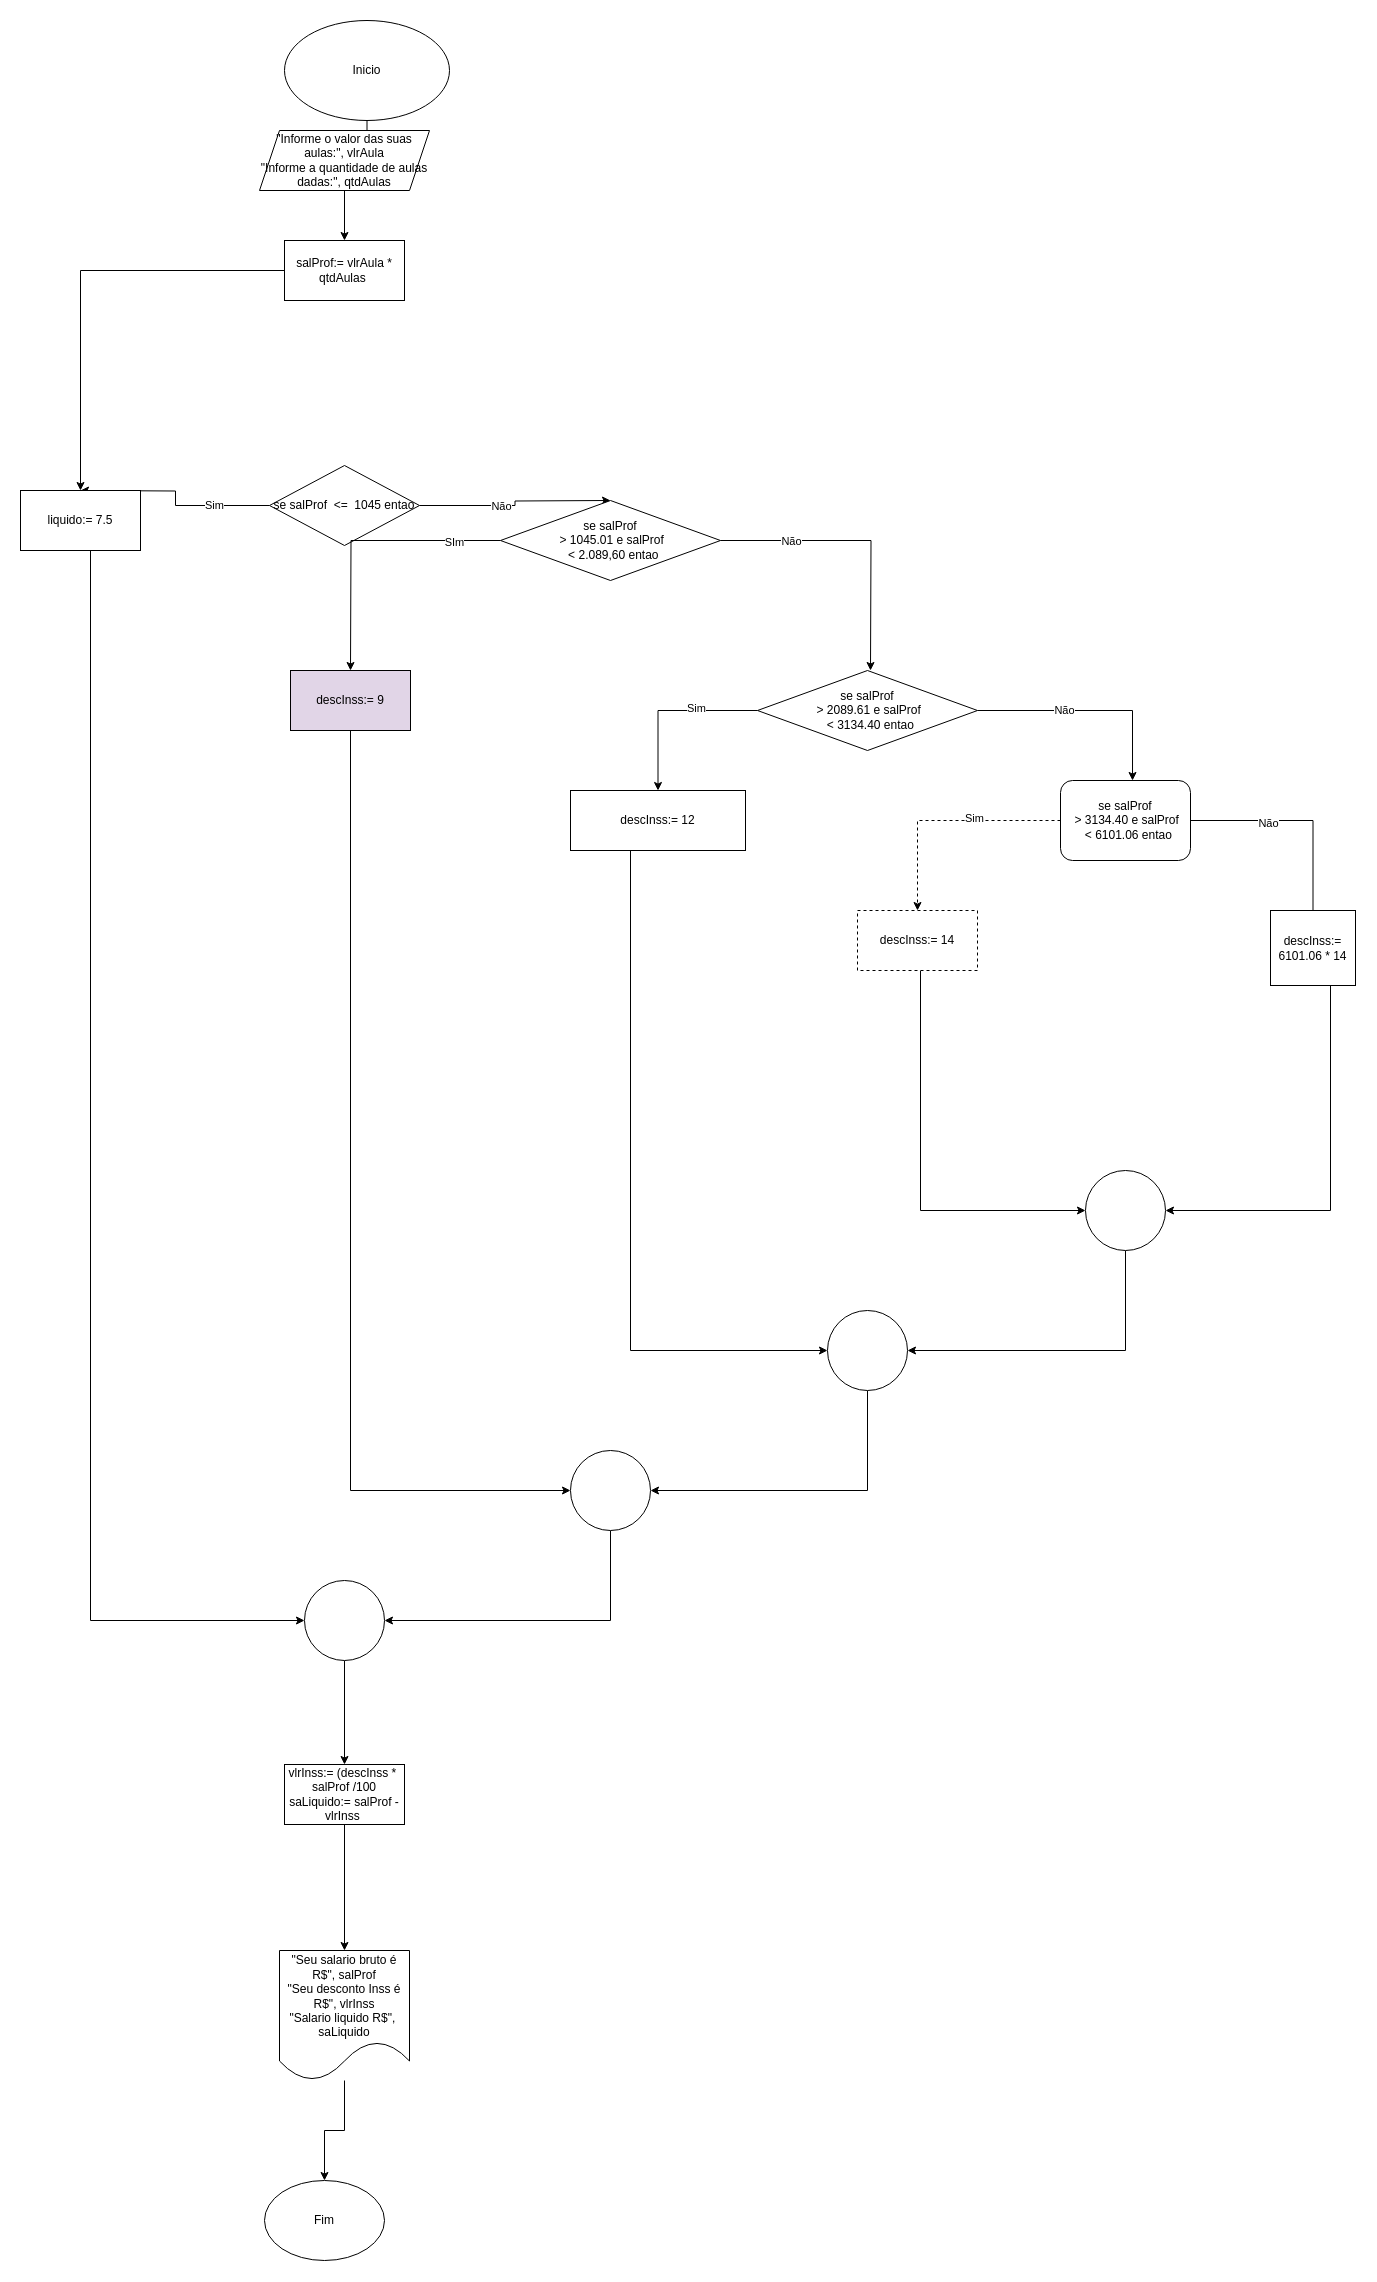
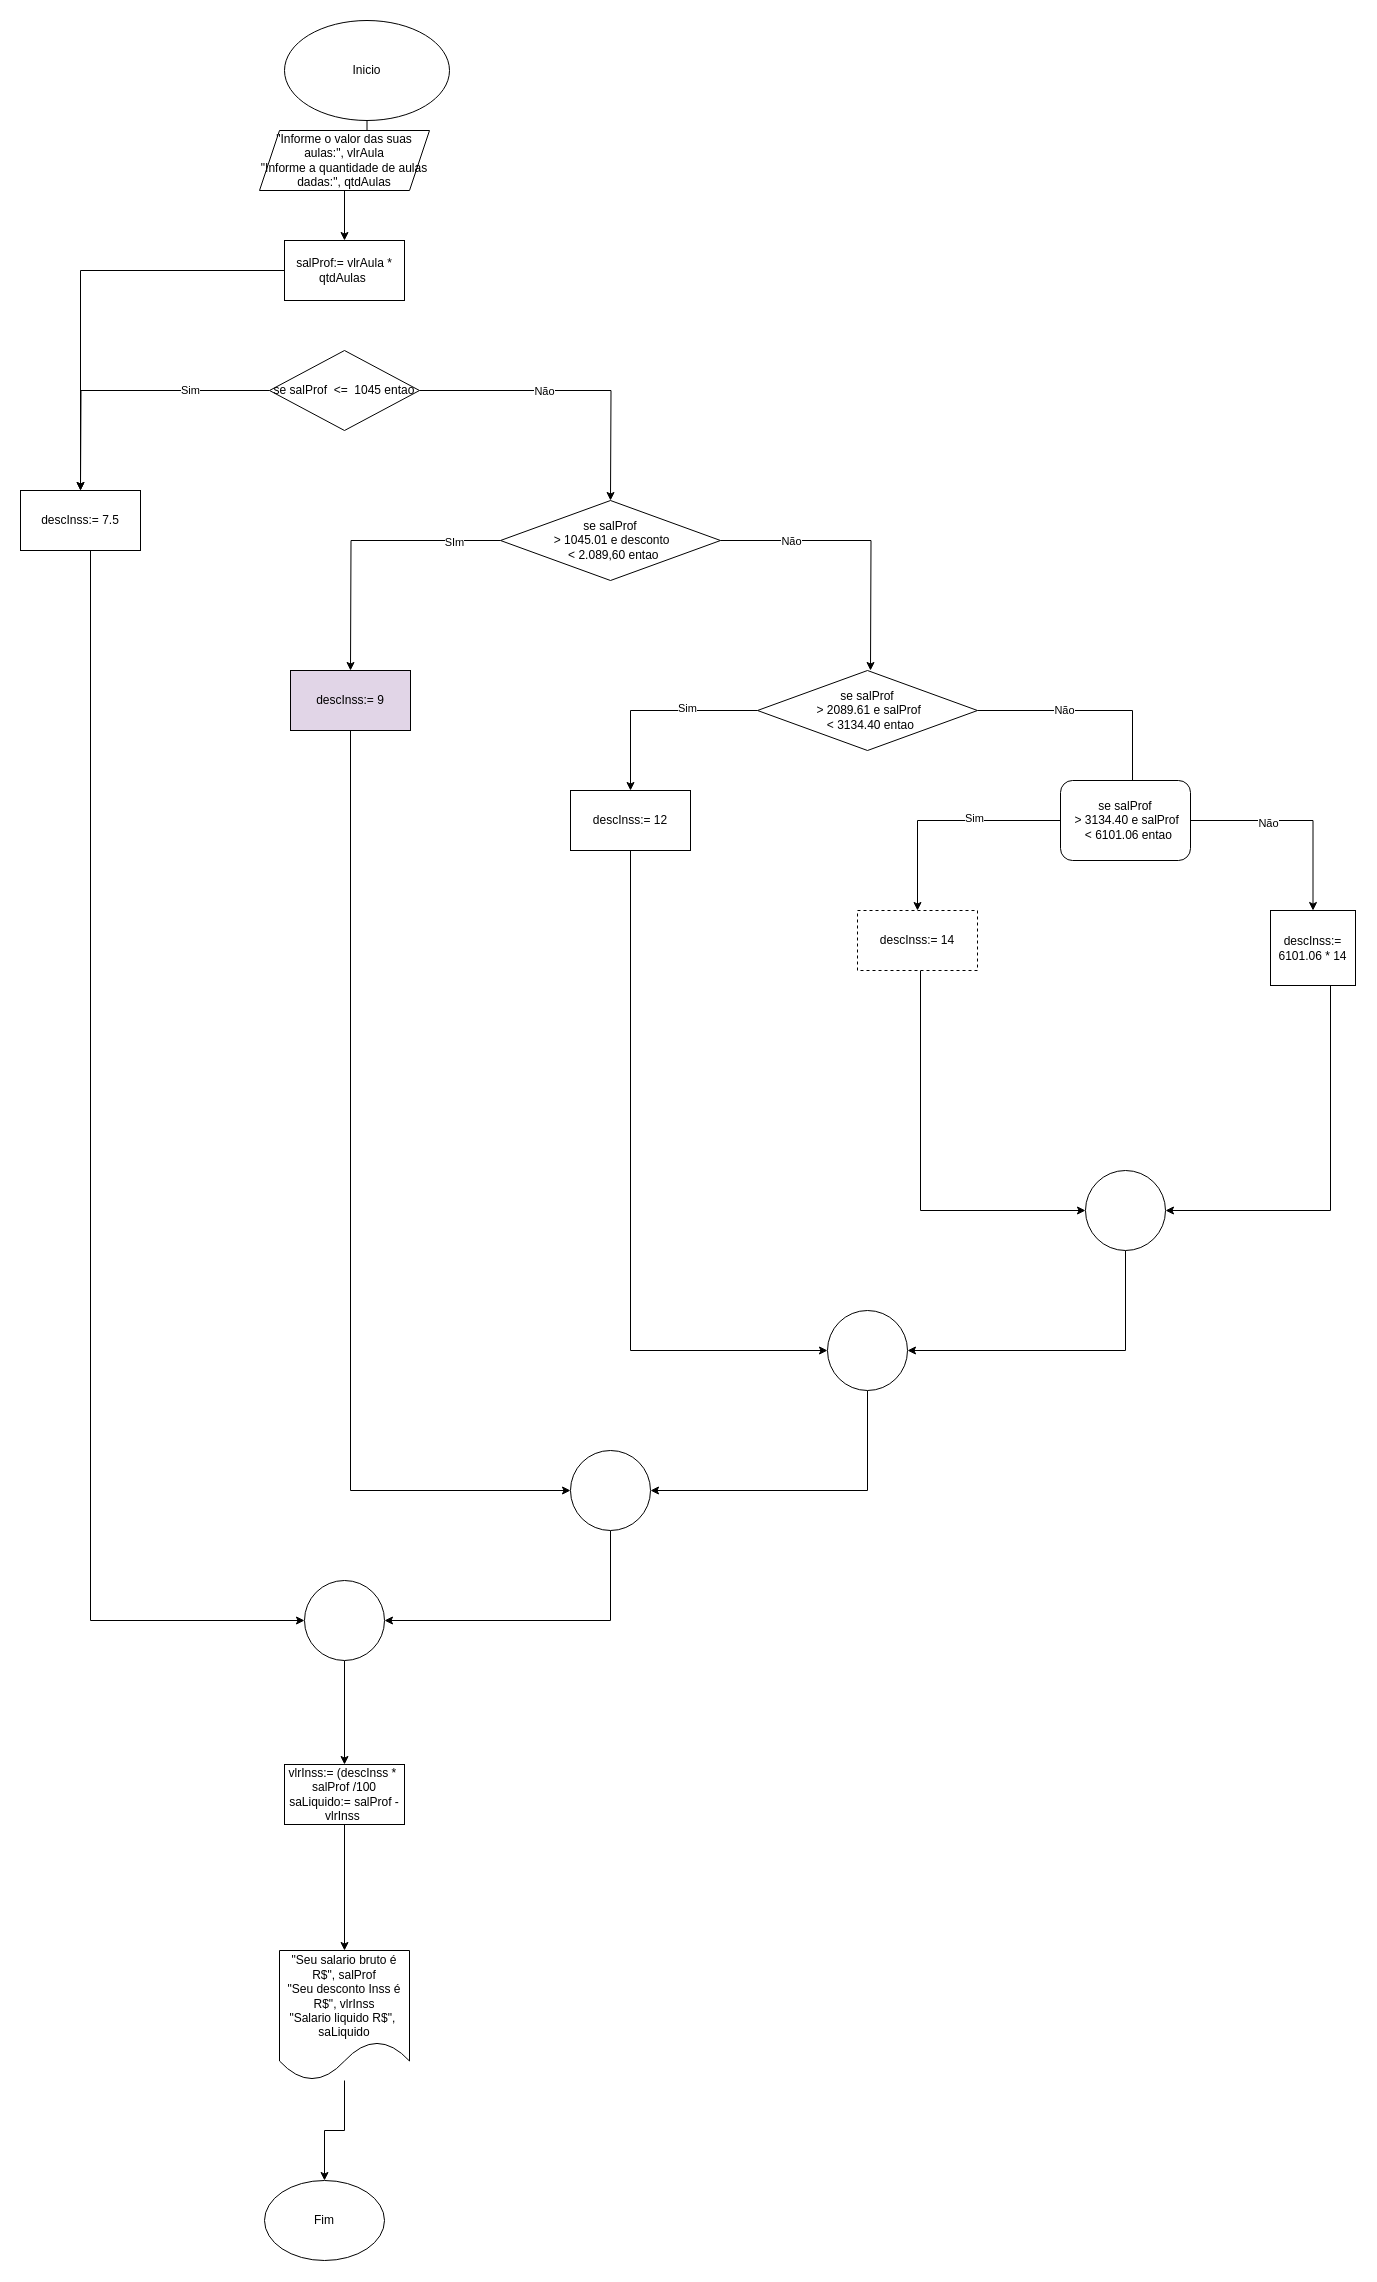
node "se salProf <= 1045 entao": moved (345, 506) -> (345, 391)
node "liquido:= 7.5": label "liquido:= 7.5" -> "descInss:= 7.5"
node "se salProf > 1045.01 e salProf < 2.089,60 entao": label "se salProf > 1045.01 e salProf < 2.089,60 entao" -> "se salProf > 1045.01 e desconto < 2.089,60 entao"
edge "se salProf > 2089.61 e salProf < 3134.40 entao" -> "se salProf > 3134.40 e salProf < 6101.06 entao": arrowhead classic -> none
node "descInss:= 12": size 175x60 -> 120x60
edge "se salProf > 3134.40 e salProf < 6101.06 entao" -> "descInss:= 14": style dashed -> solid
edge "se salProf > 3134.40 e salProf < 6101.06 entao" -- "descInss:= 6101.06 * 14": arrowhead none -> classic
